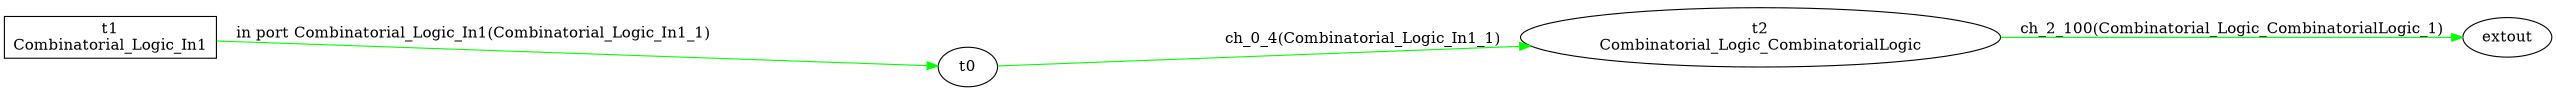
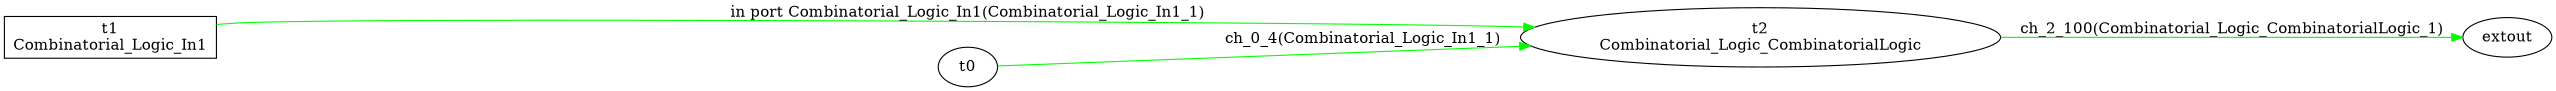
edge "t1 Combinatorial_Logic_In1" -> "t0": now "t1 Combinatorial_Logic_In1" -> "t2 Combinatorial_Logic_CombinatorialLogic"
